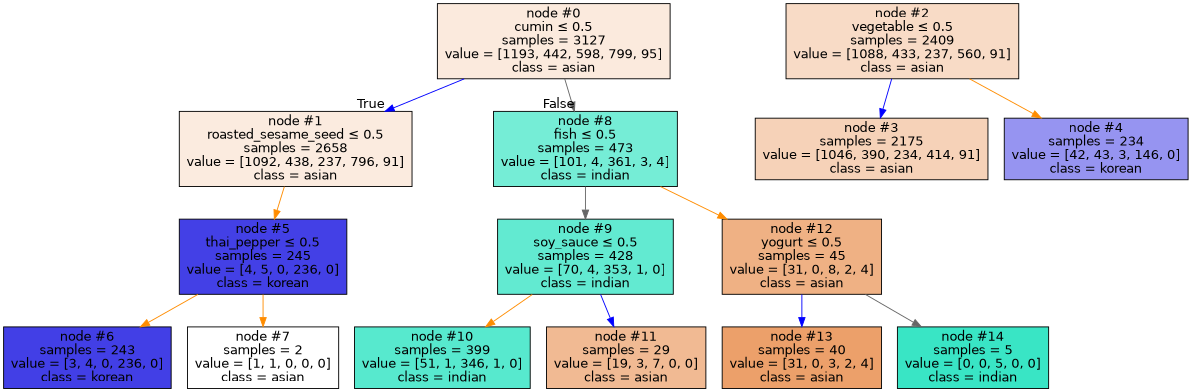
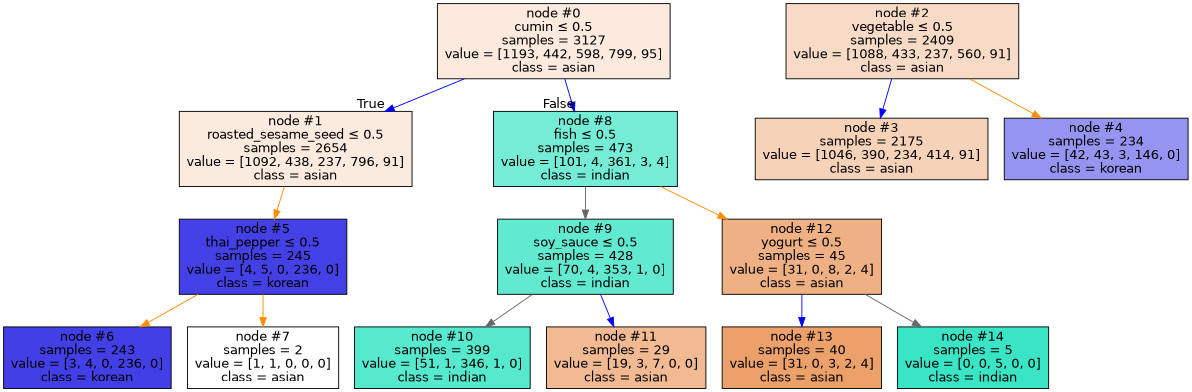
edge "node #0" -> "node #8": color gray40 -> blue
node "node #1": text "samples = 2658" -> "samples = 2654"
edge "node #9" -> "node #10": color darkorange -> gray40
